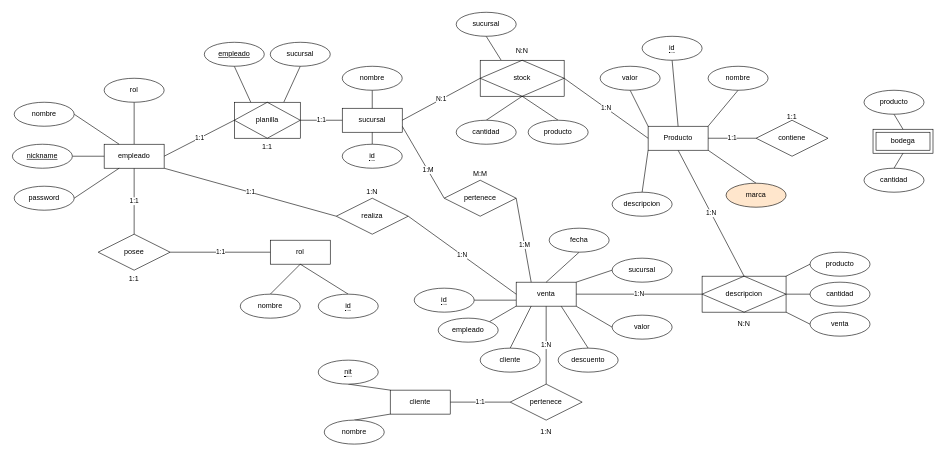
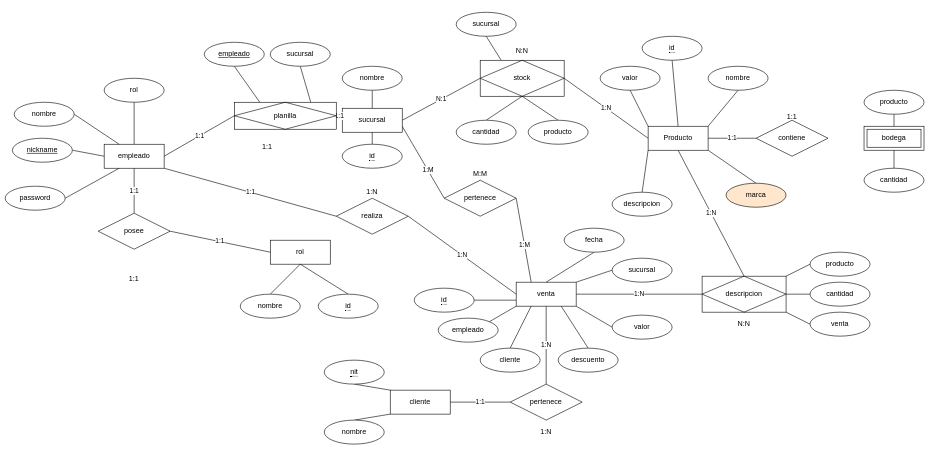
node "planilla": size 66x36 -> 102x27
node "bodega": moved (903, 141) -> (894, 138)
node "nickname": moved (42, 156) -> (42, 150)
node "password": moved (44, 198) -> (35, 198)
node "fecha": moved (579, 240) -> (594, 240)
node "posee": moved (134, 252) -> (134, 231)
node "nit": moved (348, 372) -> (354, 372)
